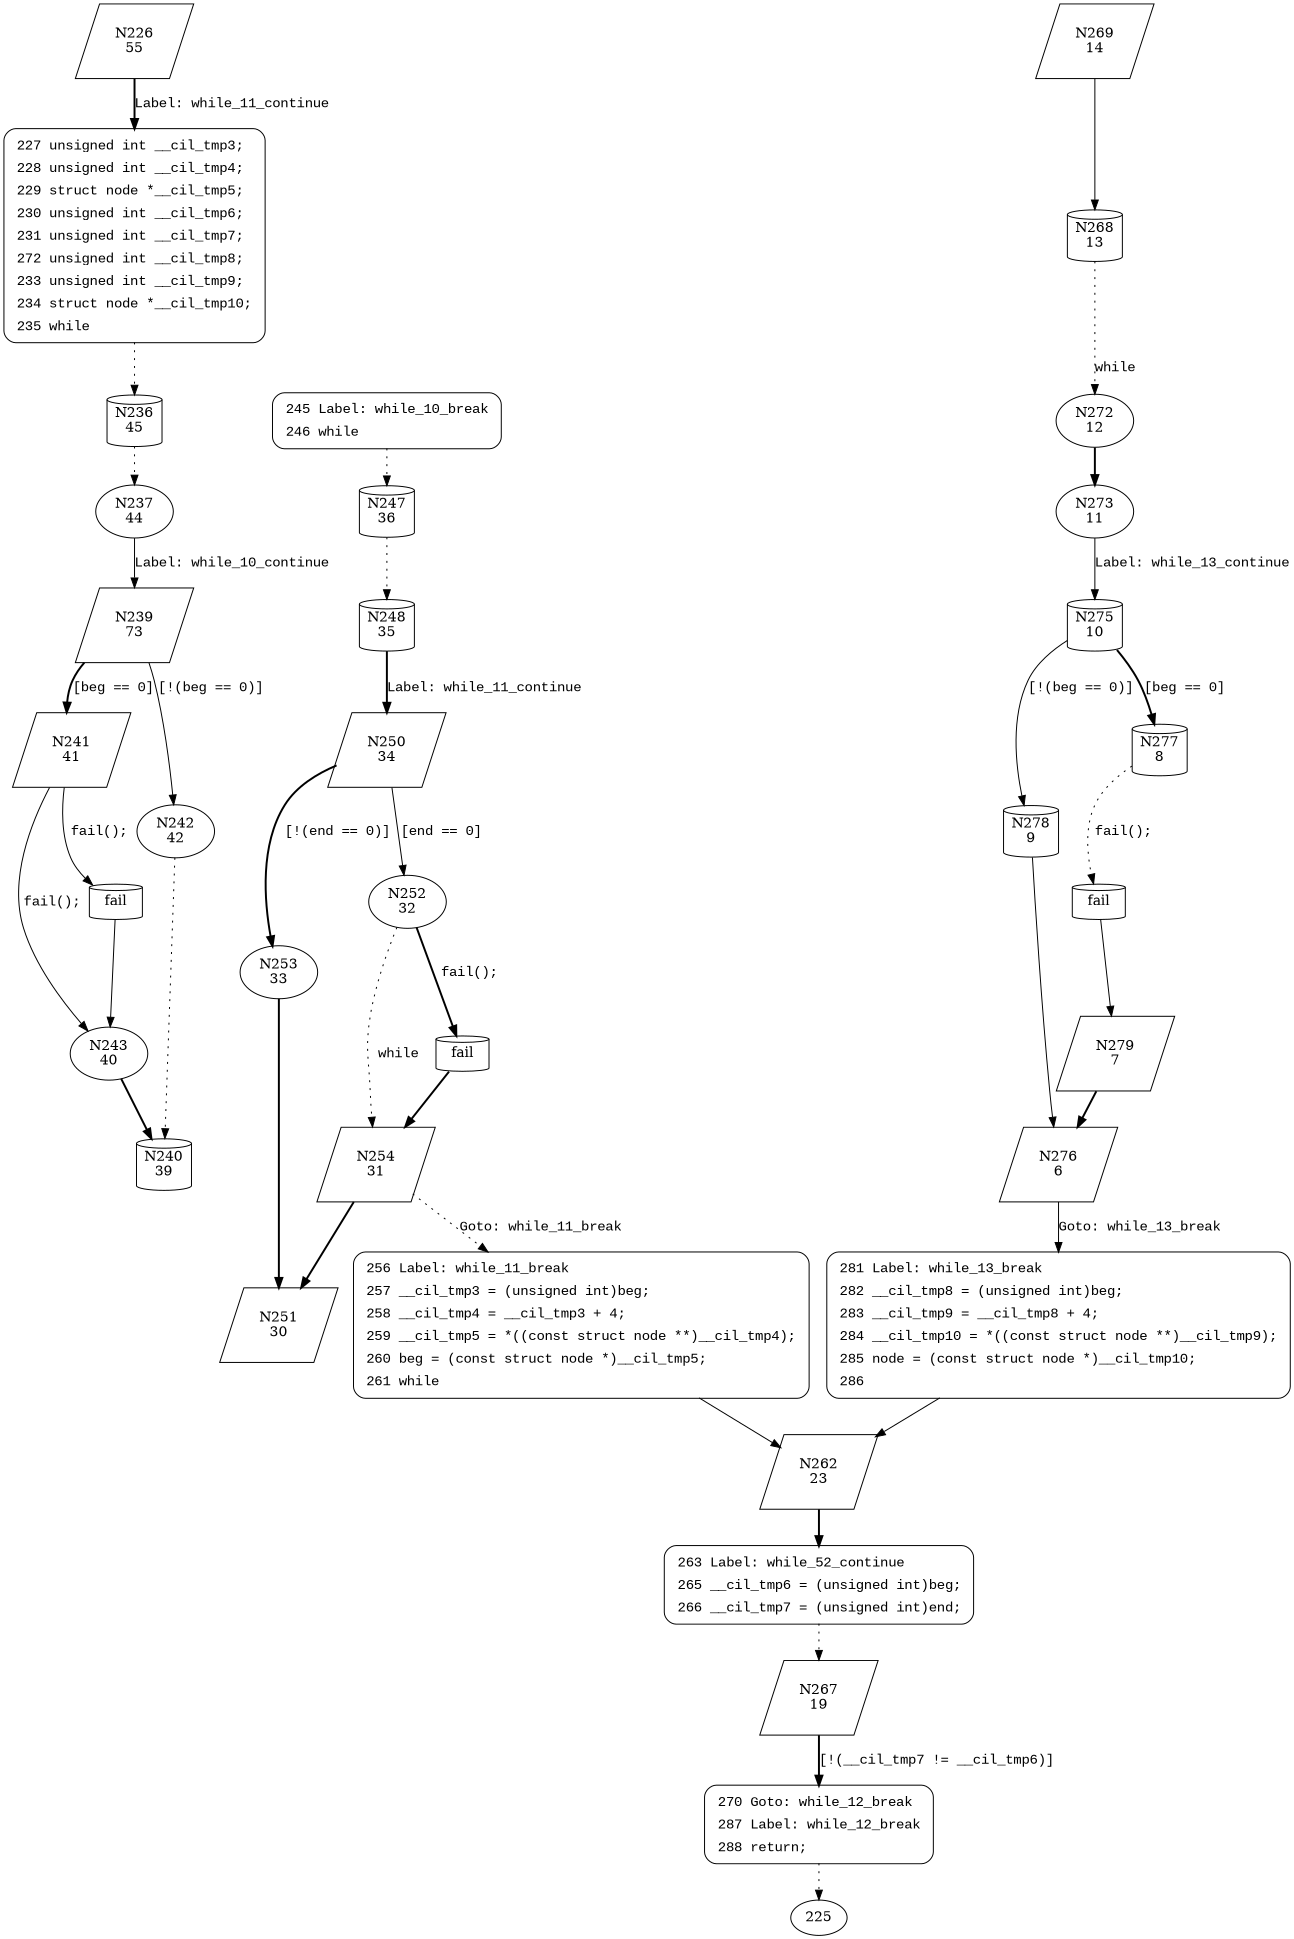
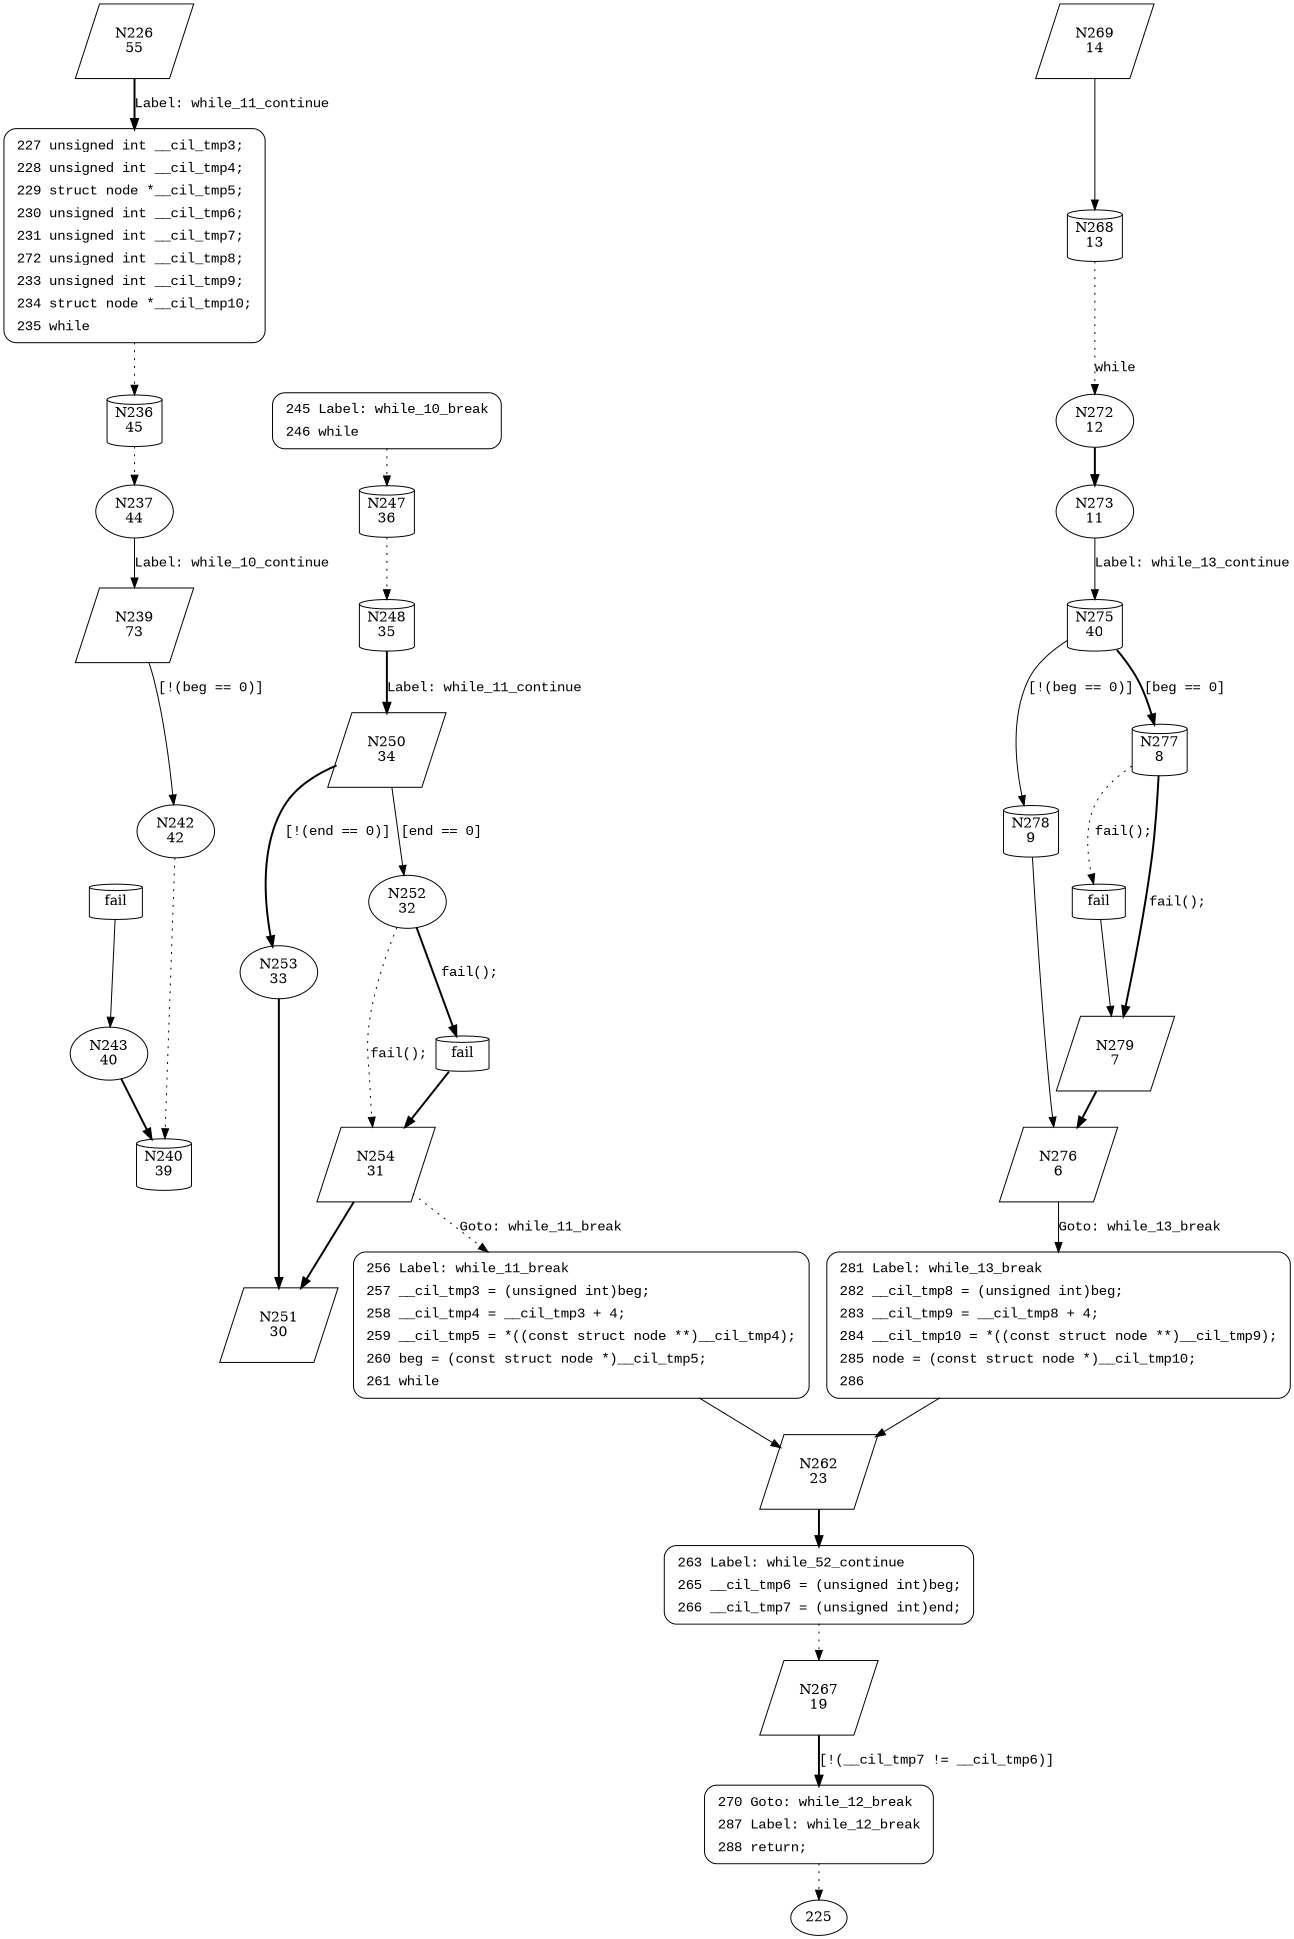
node "N275 10": label "N275 10" -> "N275 40"
node "N241 41": removed
edge "N277 8" -> "N279 7": added, label "fail();"
edge "N252 32" -> "N254 31": label "while" -> "fail();"
